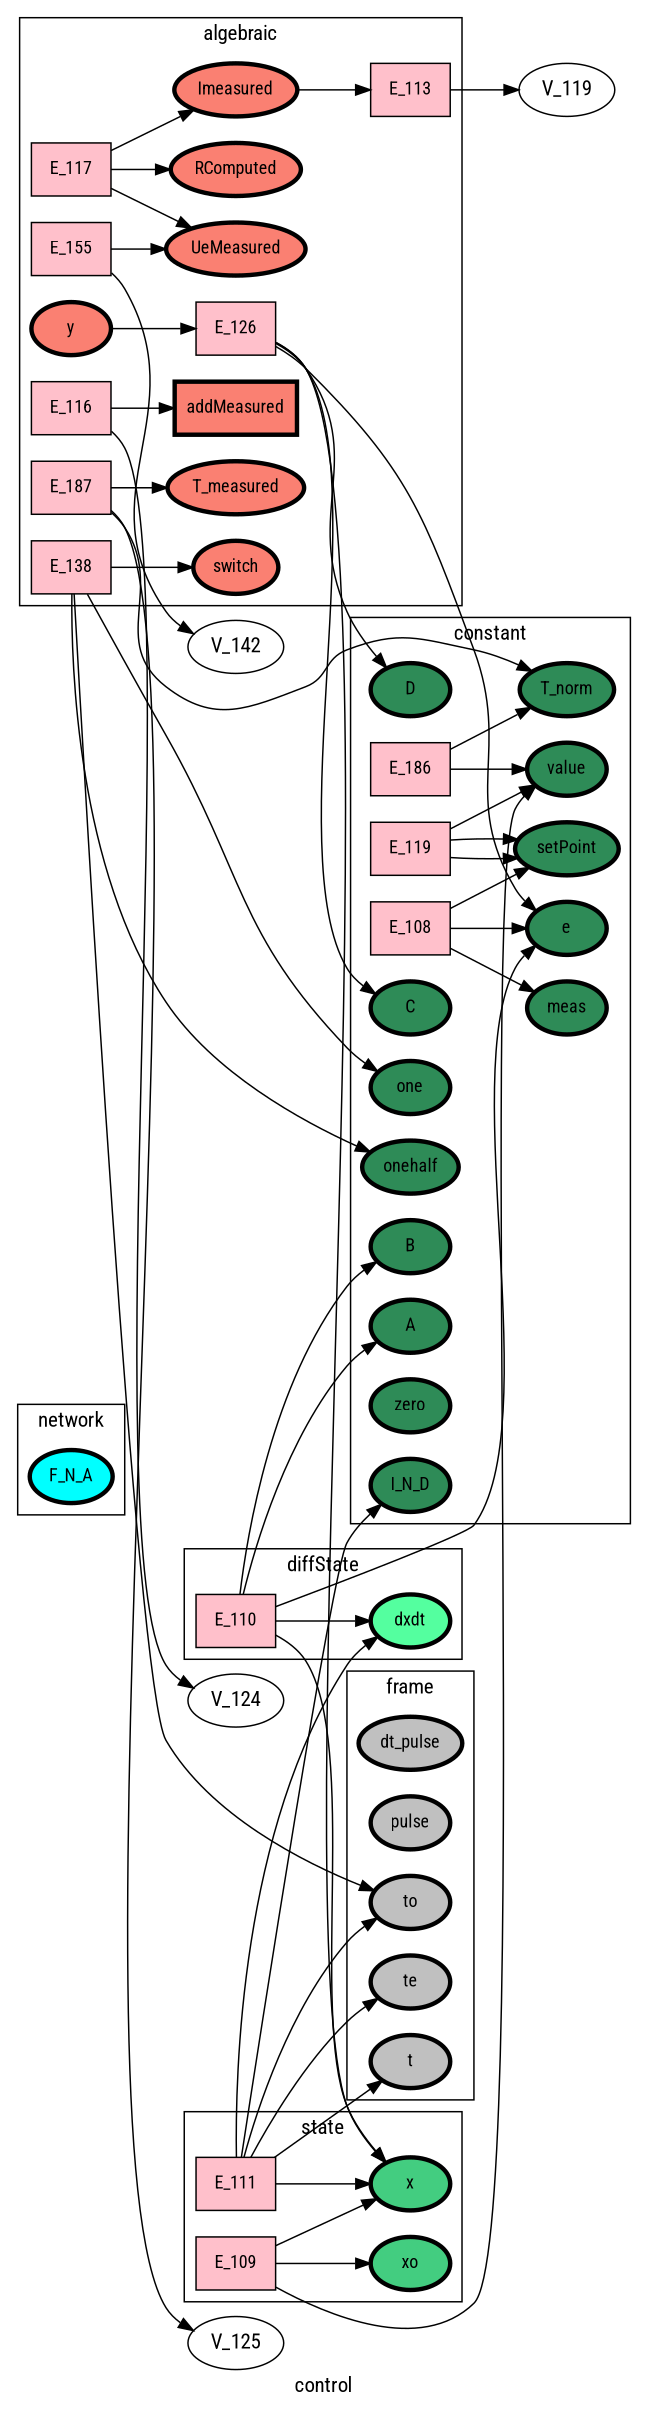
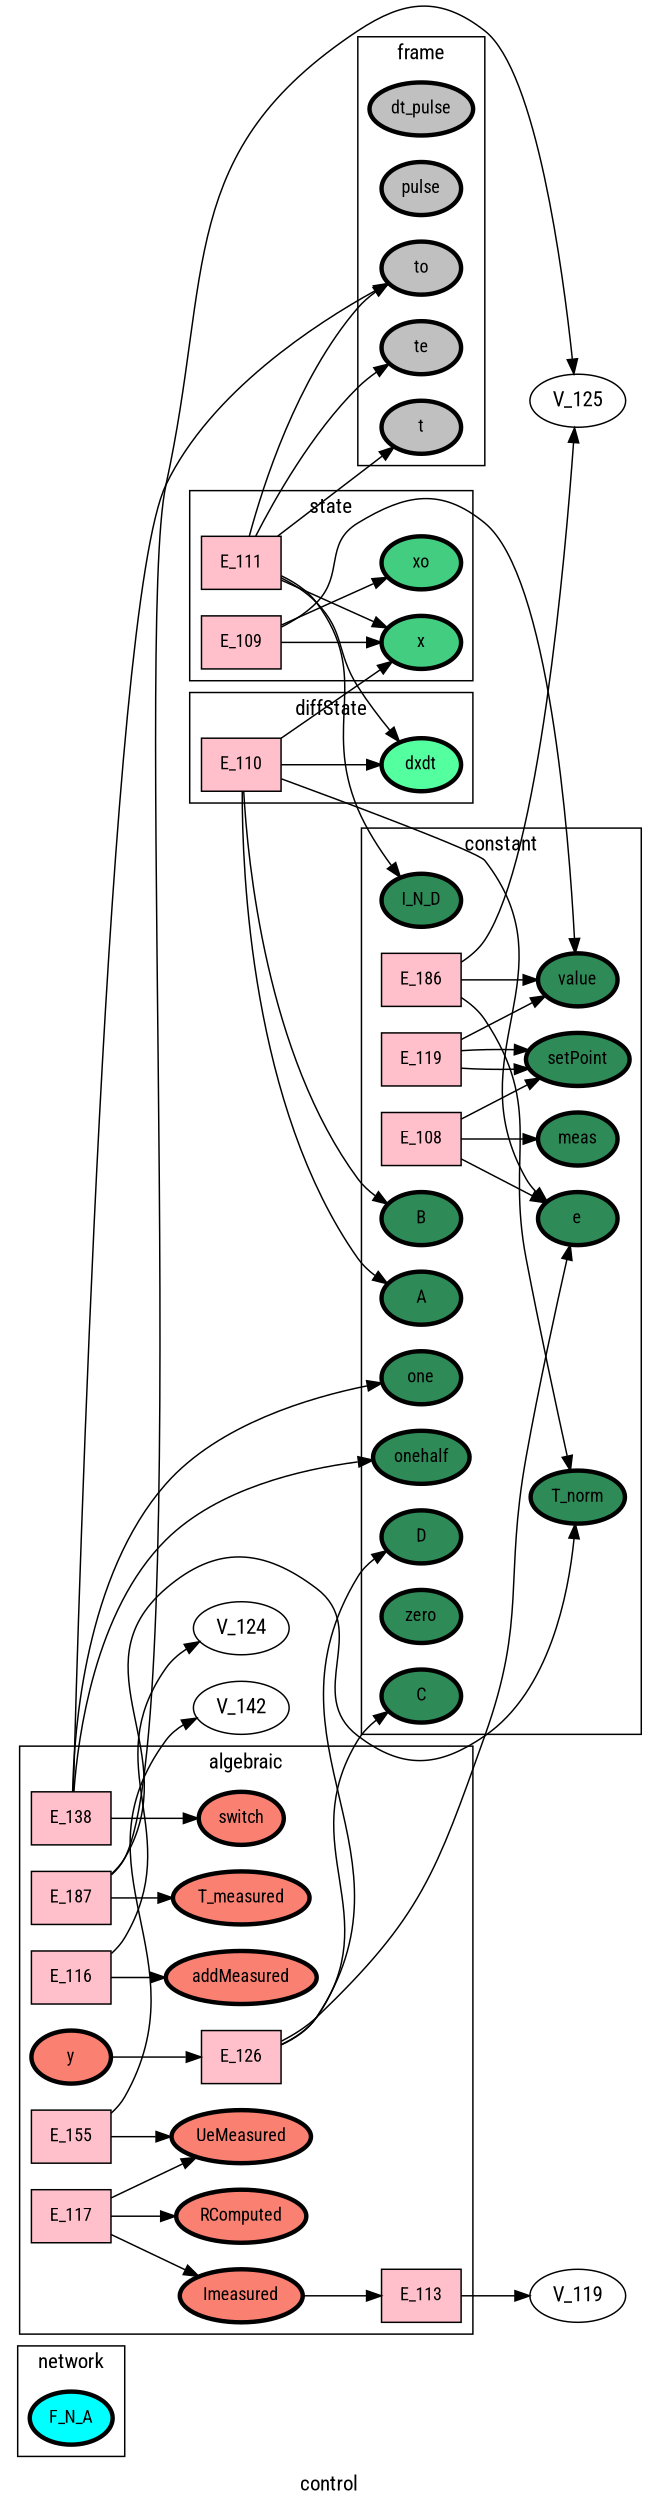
node "addMeasured": shape box -> ellipse
edge "E_186" -> "V_125": added
edge "E_126" -> "x": removed
